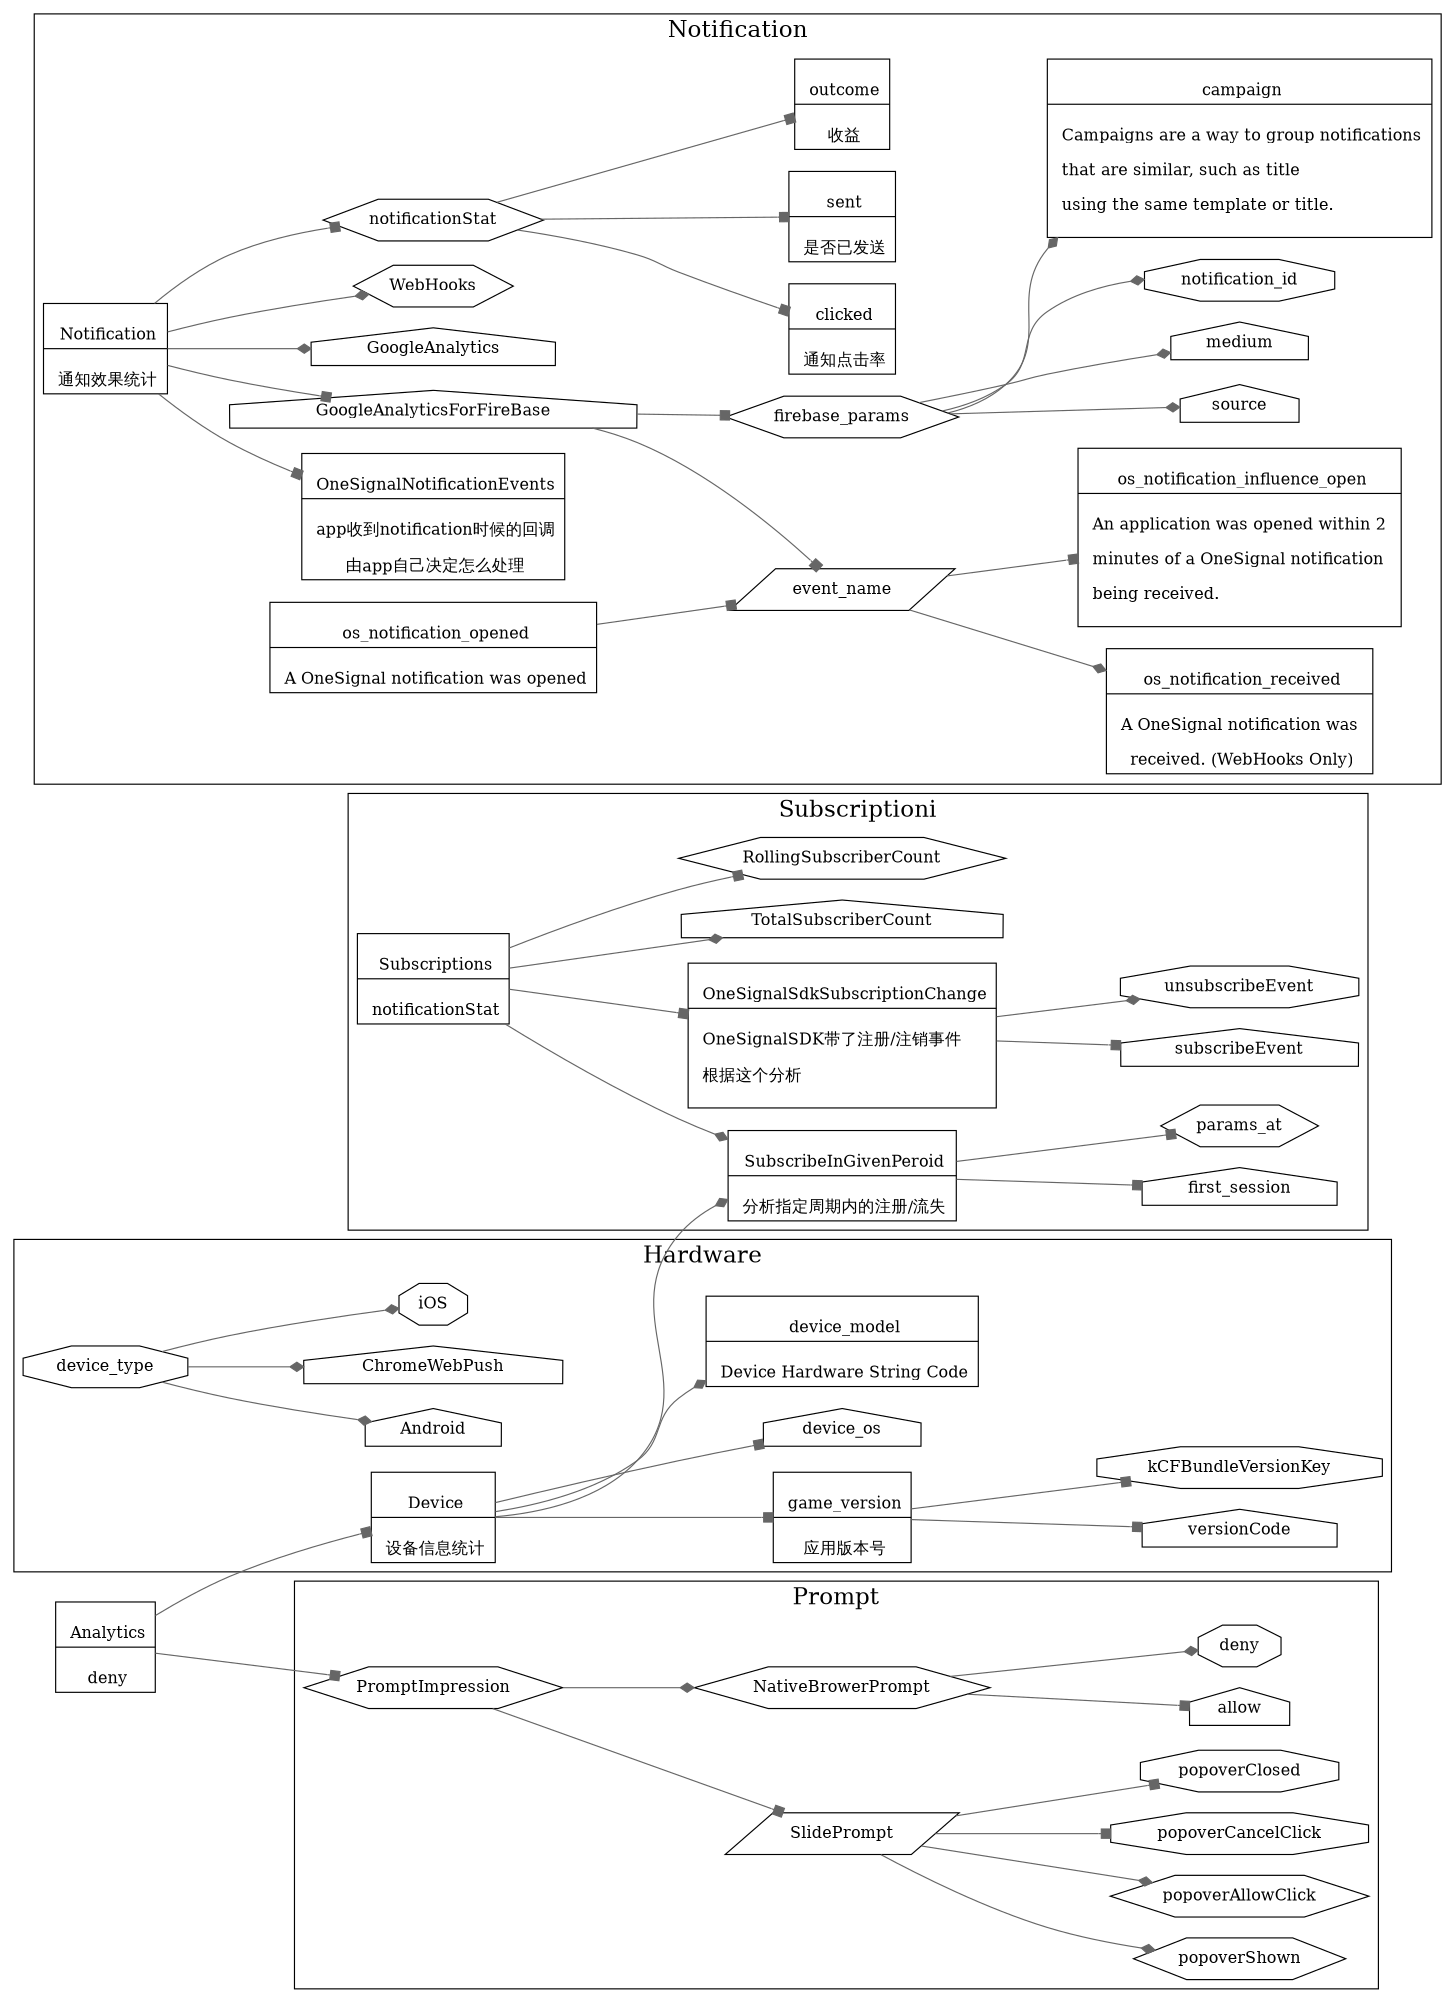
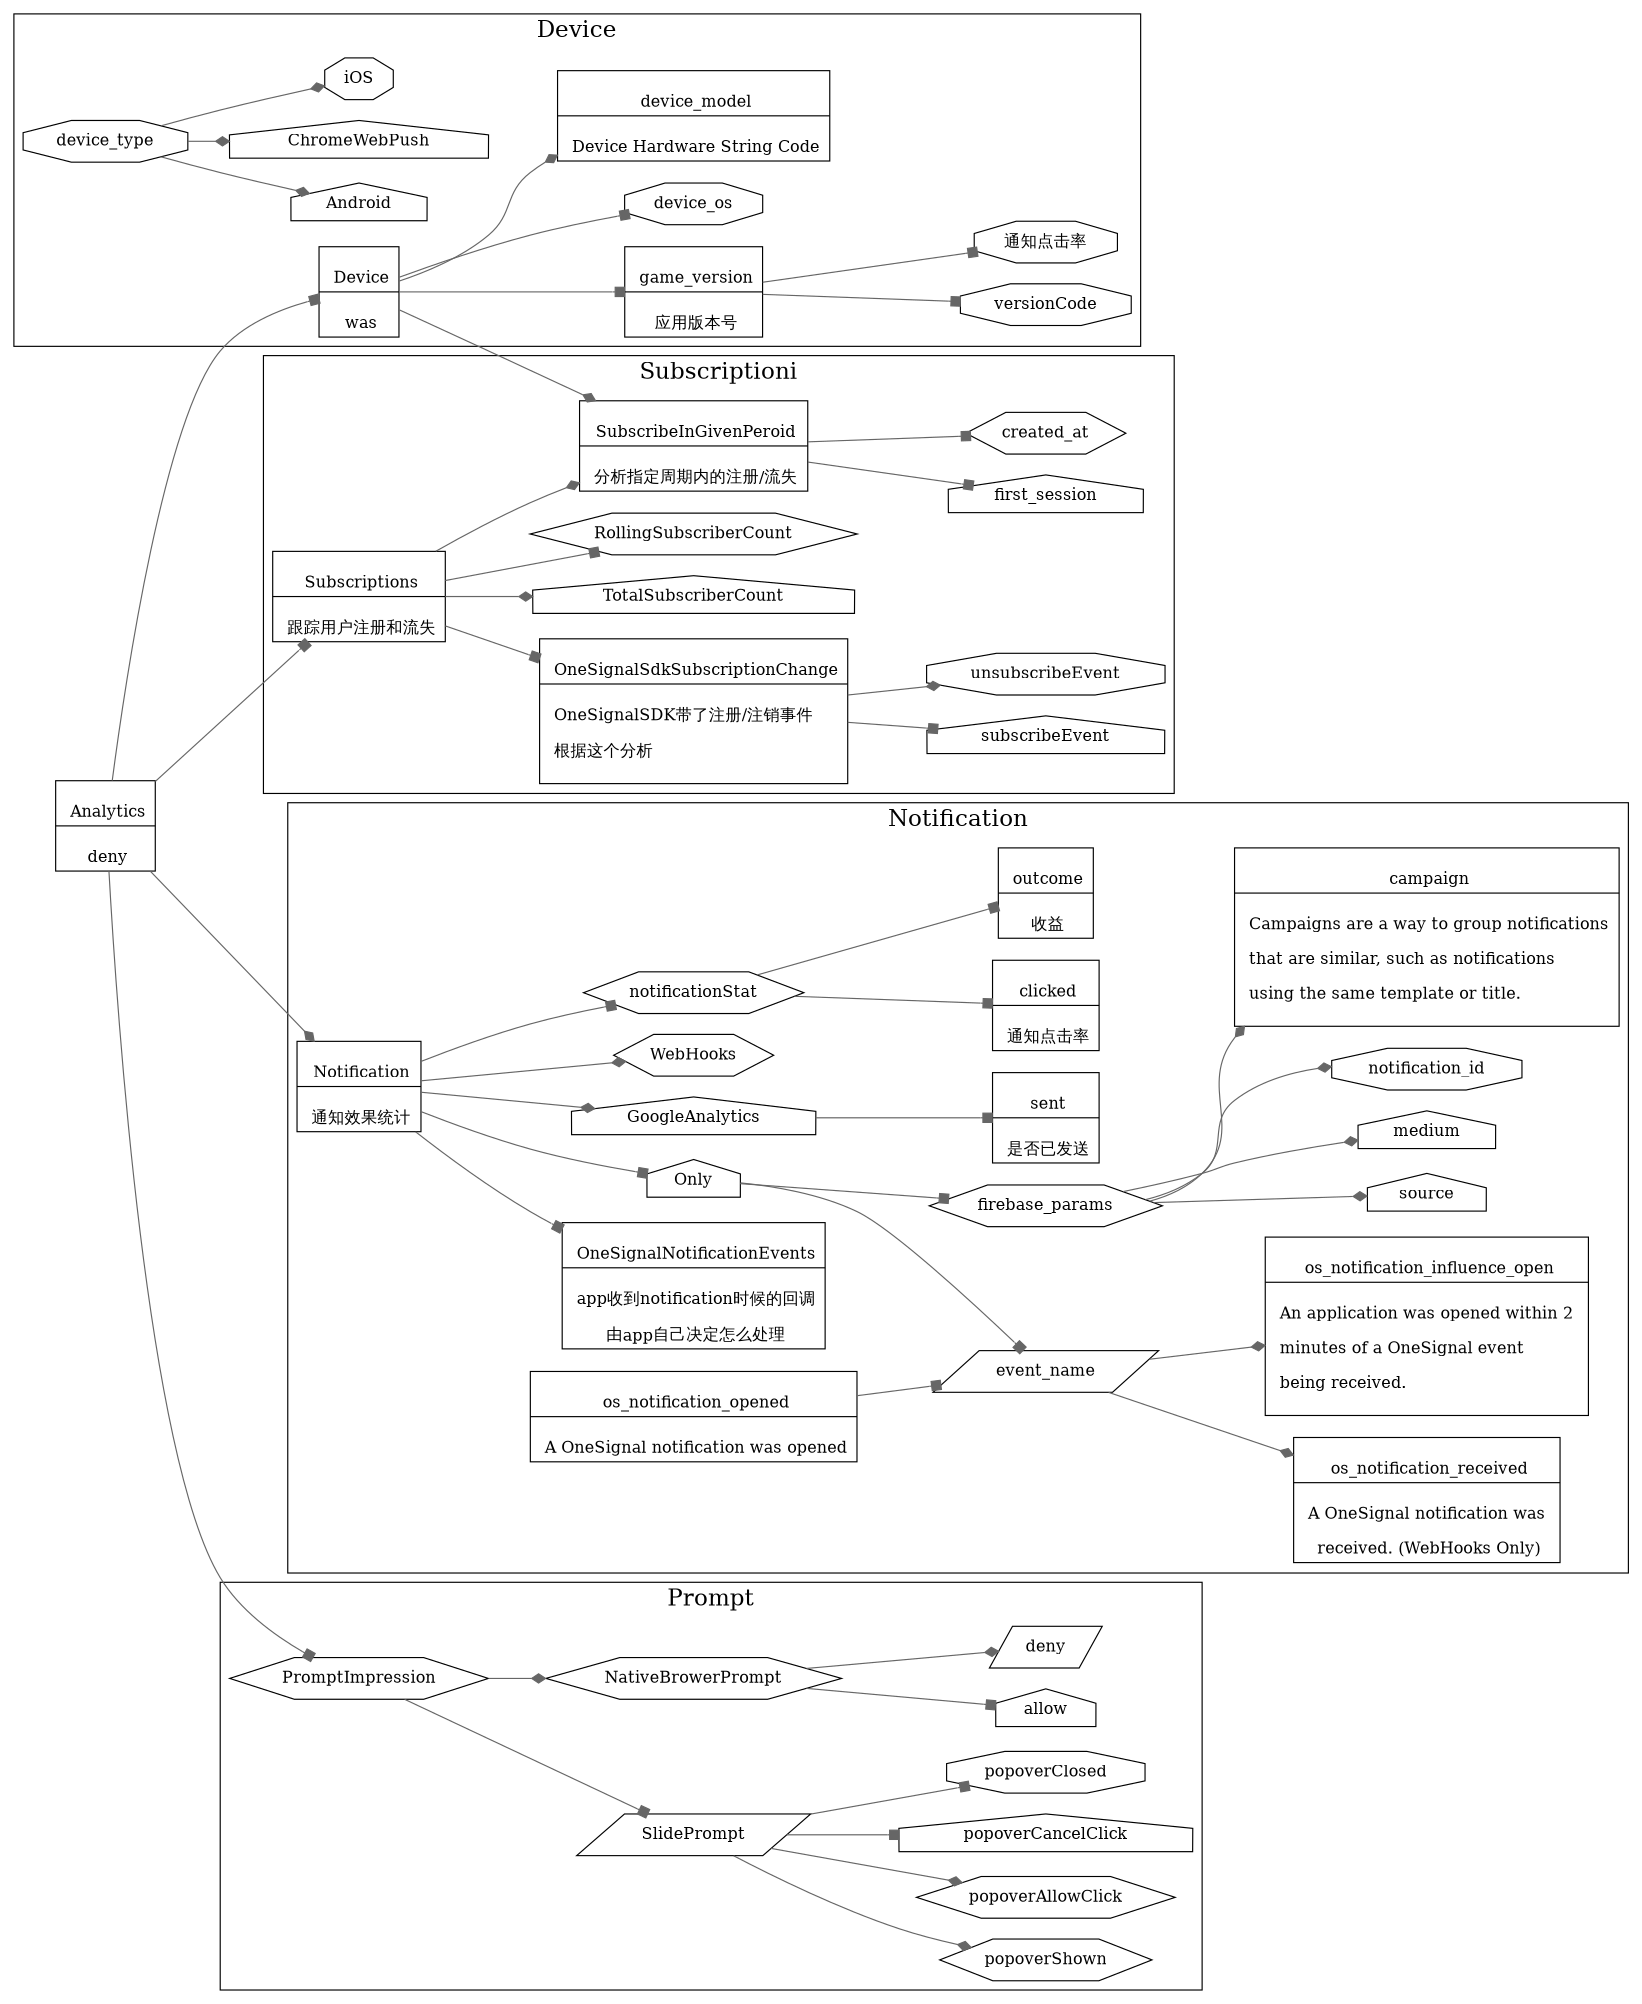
node "campaign": text "that are similar, such as title" -> "that are similar, such as notifications"
edge "notificationStat" -> "sent": now "GoogleAnalytics" -> "sent"
node "GoogleAnalyticsForFireBase": label "GoogleAnalyticsForFireBase" -> "Only"
node "os_notification_influence_open": text "minutes of a OneSignal notification" -> "minutes of a OneSignal event"
edge "event_name" -> "os_notification_influence_open": arrowhead box -> diamond
edge "Analytics" -> "Subscriptions": added
edge "Analytics" -> "Notification": added
node "Subscriptions": text "notificationStat" -> "跟踪用户注册和流失"
node "params_at": label "params_at" -> "created_at"
cluster "Hardware": label "Hardware" -> "Device"
node "device_os": shape house -> octagon
node "kCFBundleVersionKey": label "kCFBundleVersionKey" -> "通知点击率"
node "versionCode": shape house -> octagon
node "Device": text "设备信息统计" -> "was"
node "deny": shape octagon -> parallelogram
node "popoverCancelClick": shape octagon -> house
